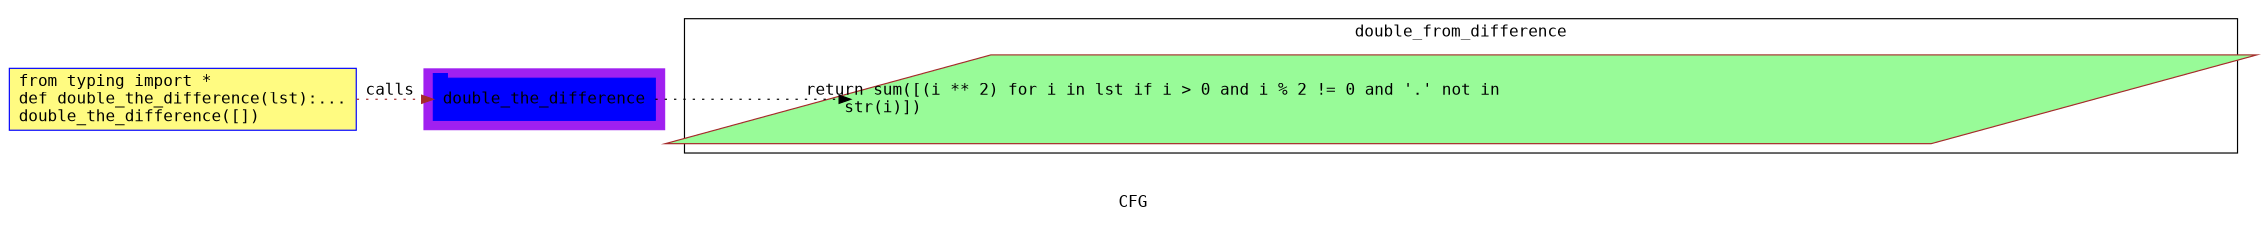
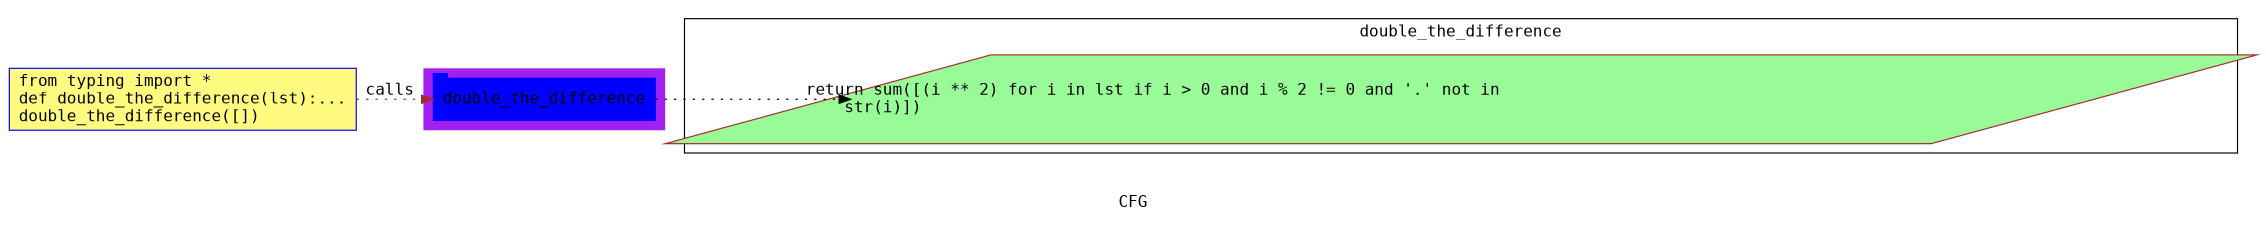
cluster "double_from_difference": label "double_from_difference" -> "double_the_difference"
